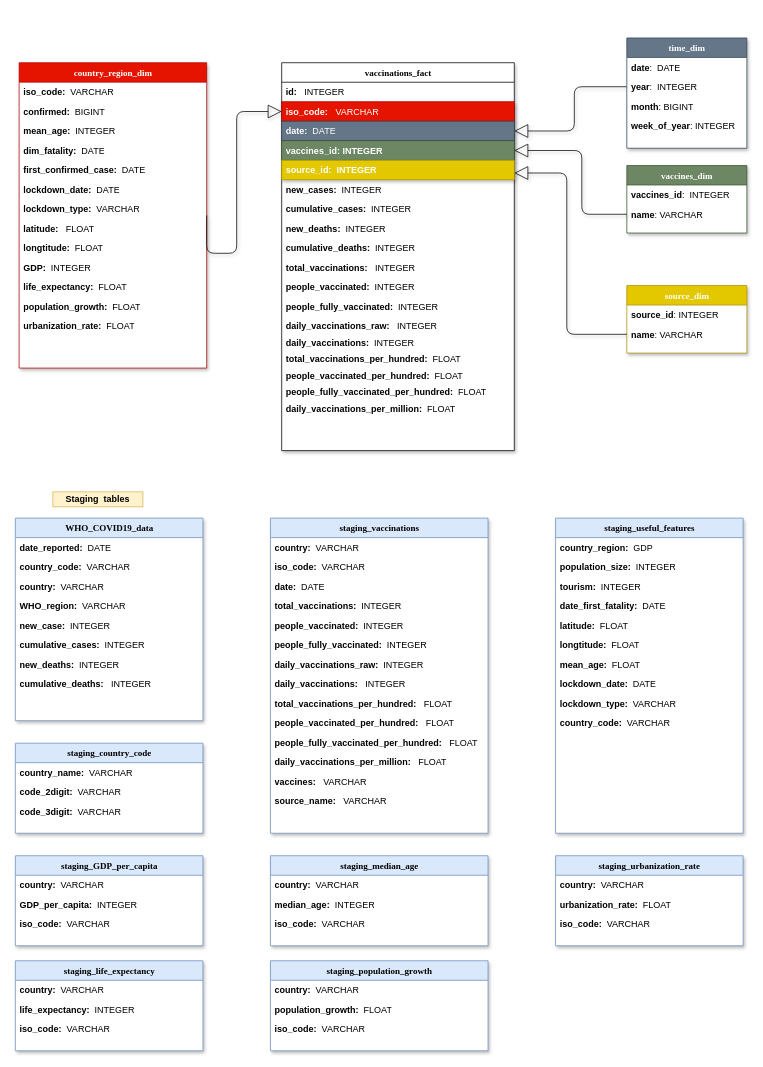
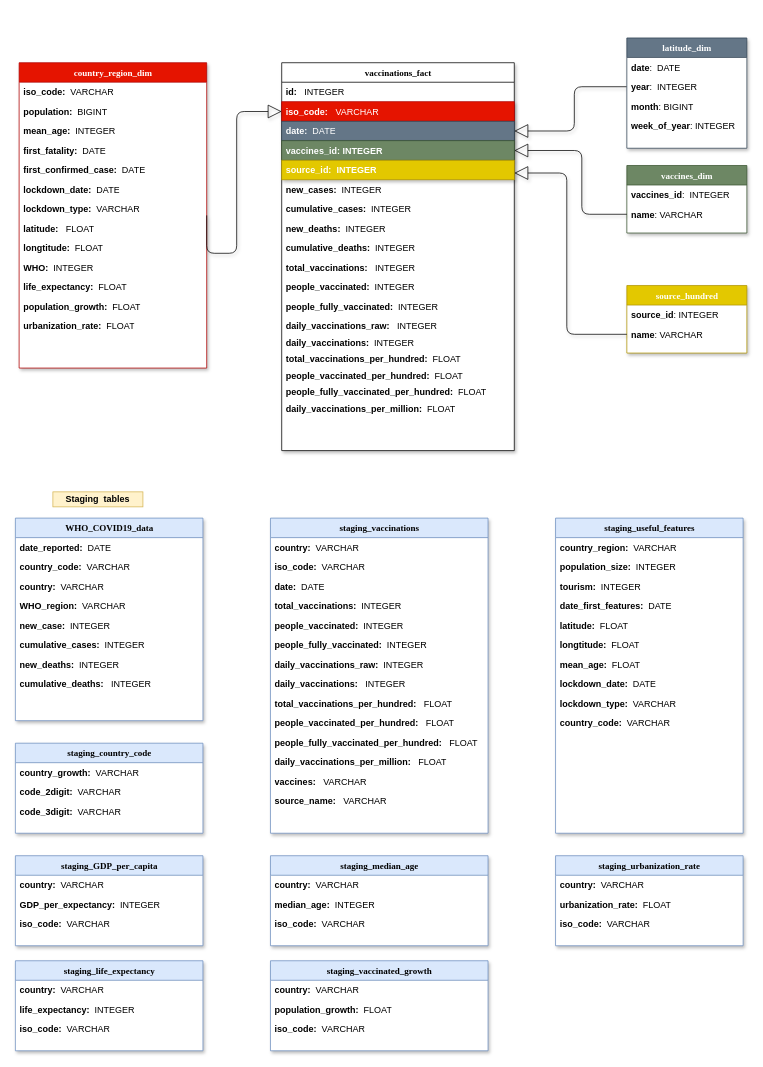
node "time_dim": label "time_dim" -> "latitude_dim"
node "confirmed: BIGINT": label "confirmed: BIGINT" -> "population: BIGINT"
node "dim_fatality: DATE": label "dim_fatality: DATE" -> "first_fatality: DATE"
node "GDP: INTEGER": label "GDP: INTEGER" -> "WHO: INTEGER"
node "source_dim": label "source_dim" -> "source_hundred"
node "country_region: GDP": label "country_region: GDP" -> "country_region: VARCHAR"
node "date_first_fatality: DATE": label "date_first_fatality: DATE" -> "date_first_features: DATE"
node "country_name: VARCHAR": label "country_name: VARCHAR" -> "country_growth: VARCHAR"
node "GDP_per_capita: INTEGER": label "GDP_per_capita: INTEGER" -> "GDP_per_expectancy: INTEGER"
node "staging_population_growth": label "staging_population_growth" -> "staging_vaccinated_growth"
